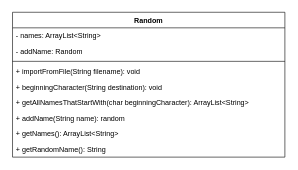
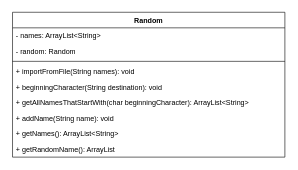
node "- addName: Random": label "- addName: Random" -> "- random: Random"
node "+ importFromFile(String filename): void": label "+ importFromFile(String filename): void" -> "+ importFromFile(String names): void"
node "+ addName(String name): random": label "+ addName(String name): random" -> "+ addName(String name): void"
node "+ getRandomName(): String": label "+ getRandomName(): String" -> "+ getRandomName(): ArrayList"
